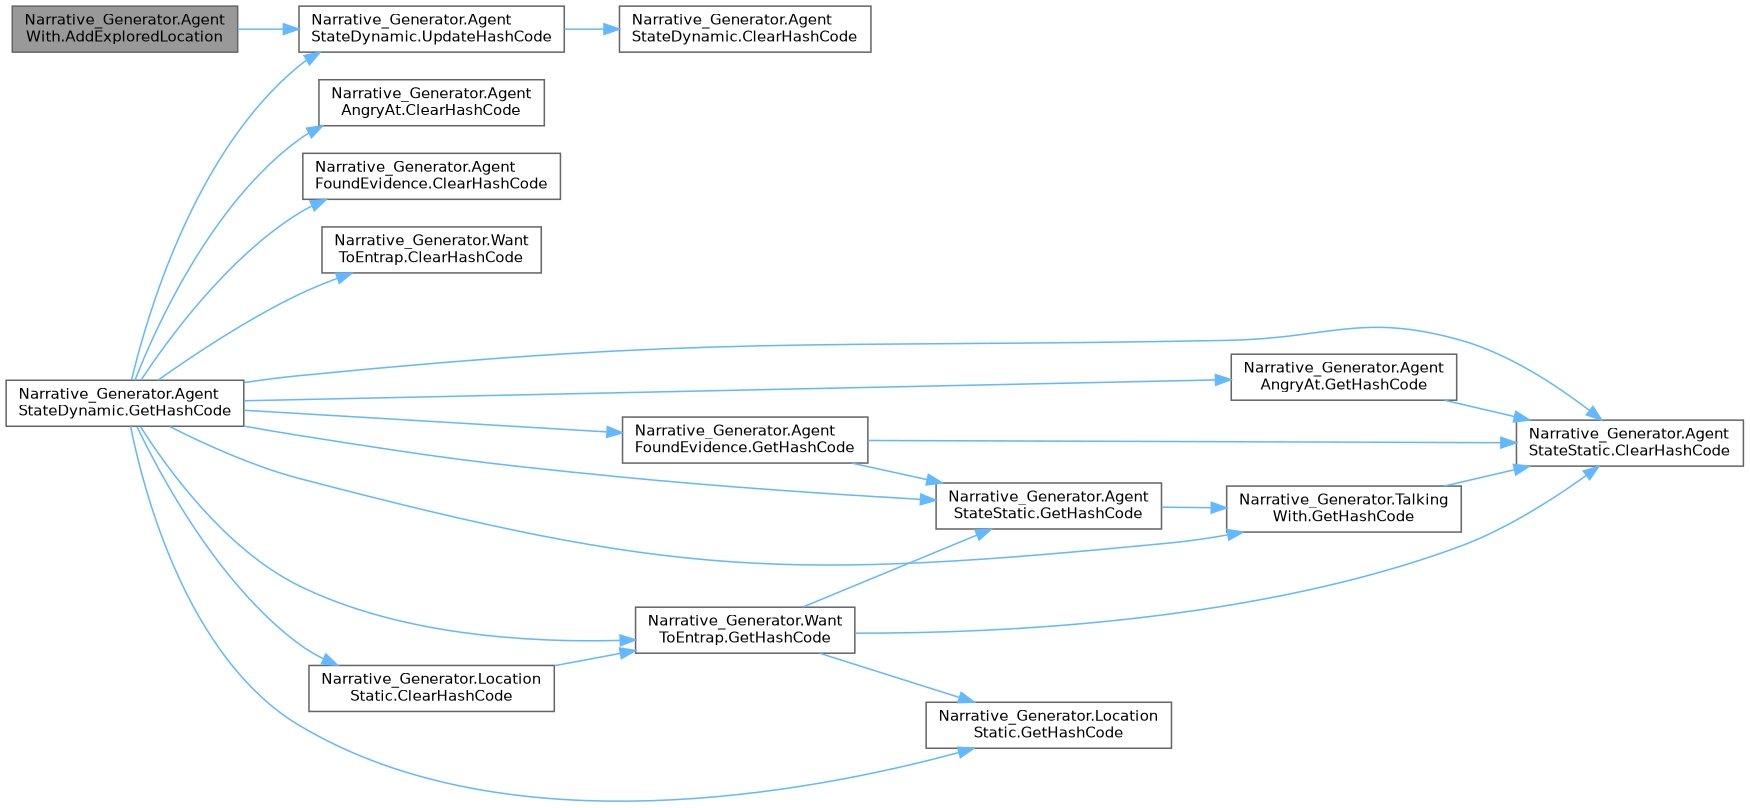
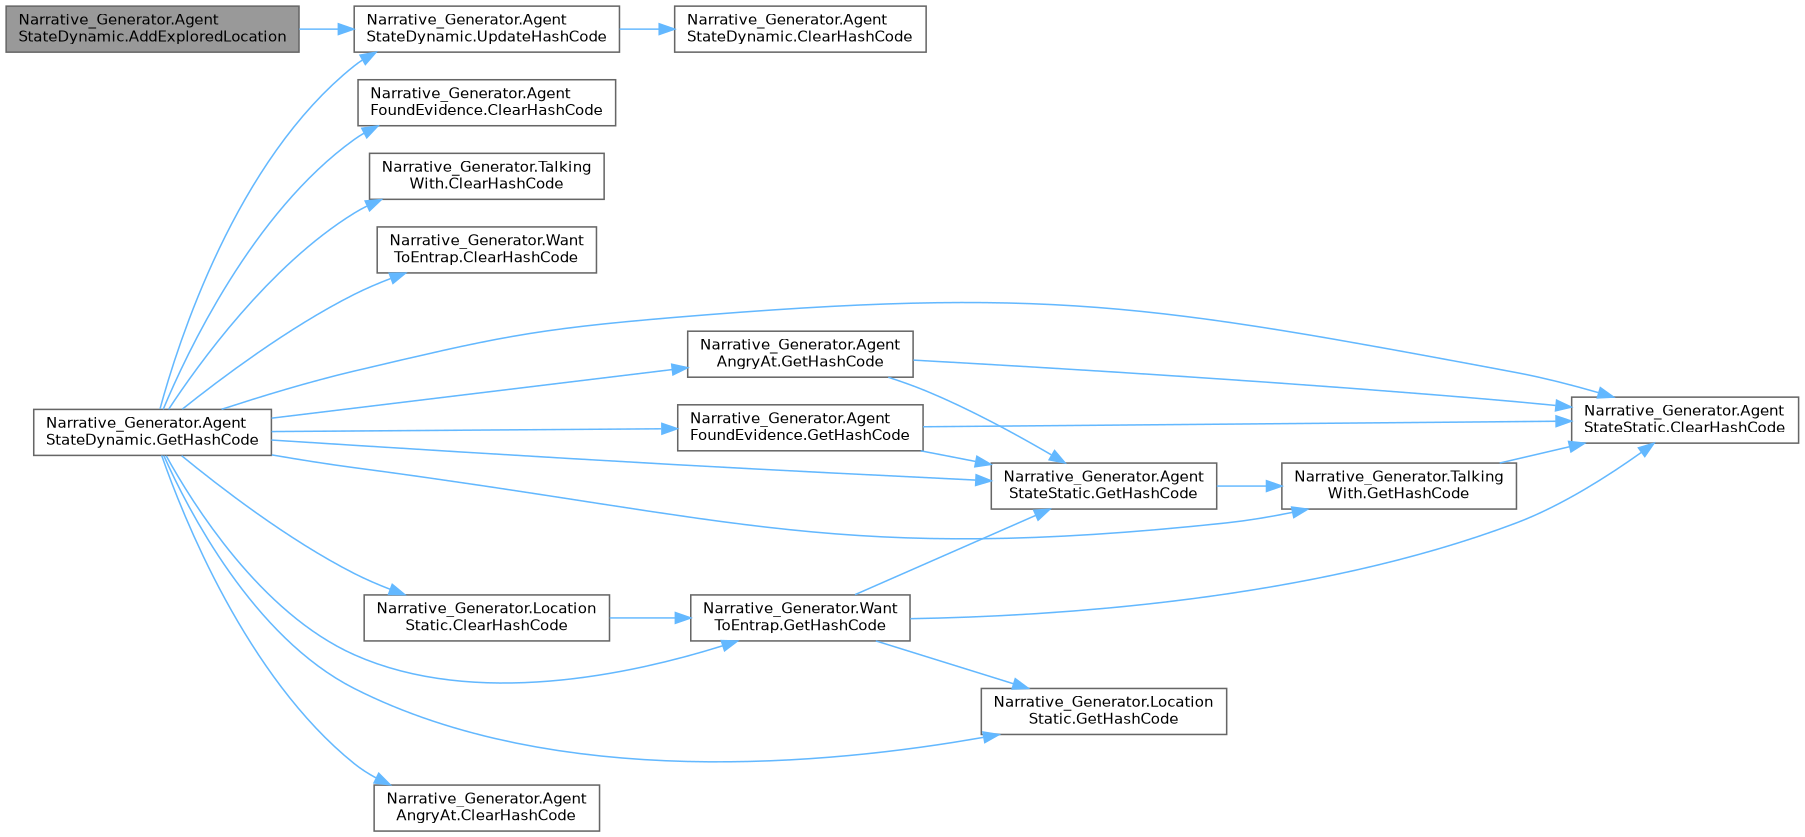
node "Narrative_Generator.Agent With.AddExploredLocation": label "Narrative_Generator.Agent With.AddExploredLocation" -> "Narrative_Generator.Agent StateDynamic.AddExploredLocation"
node "Narrative_Generator.Talking With.ClearHashCode": added
edge "Narrative_Generator.Agent AngryAt.GetHashCode" -> "Narrative_Generator.Agent StateStatic.GetHashCode": added
